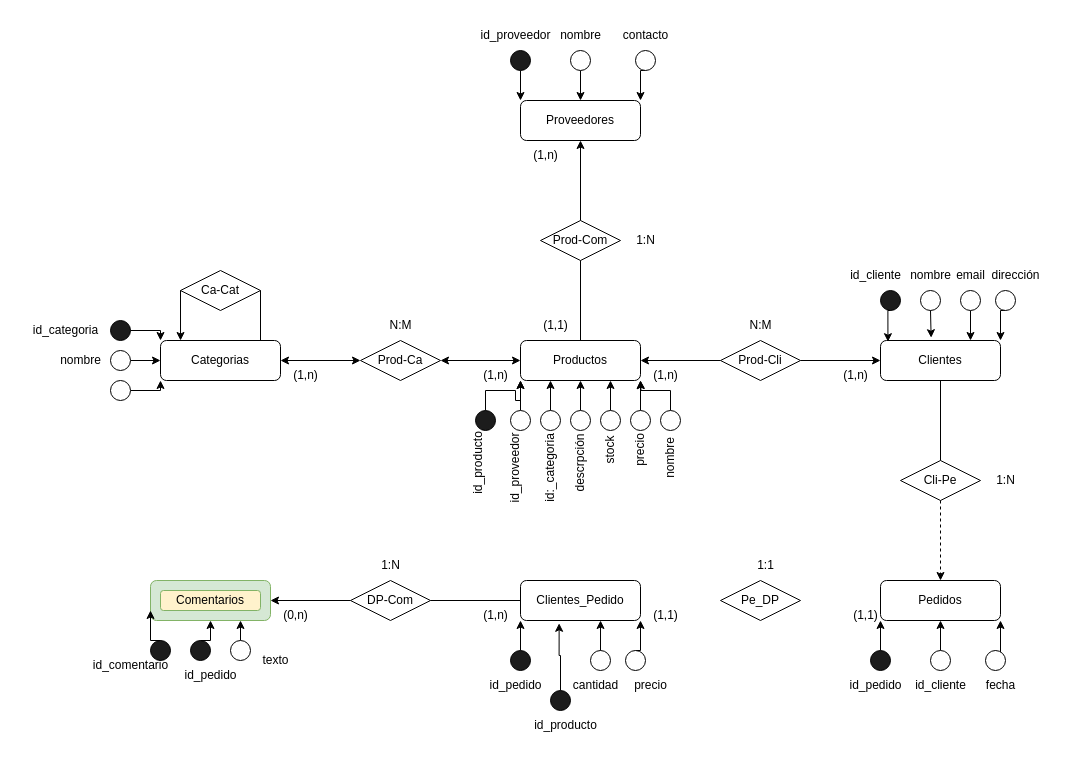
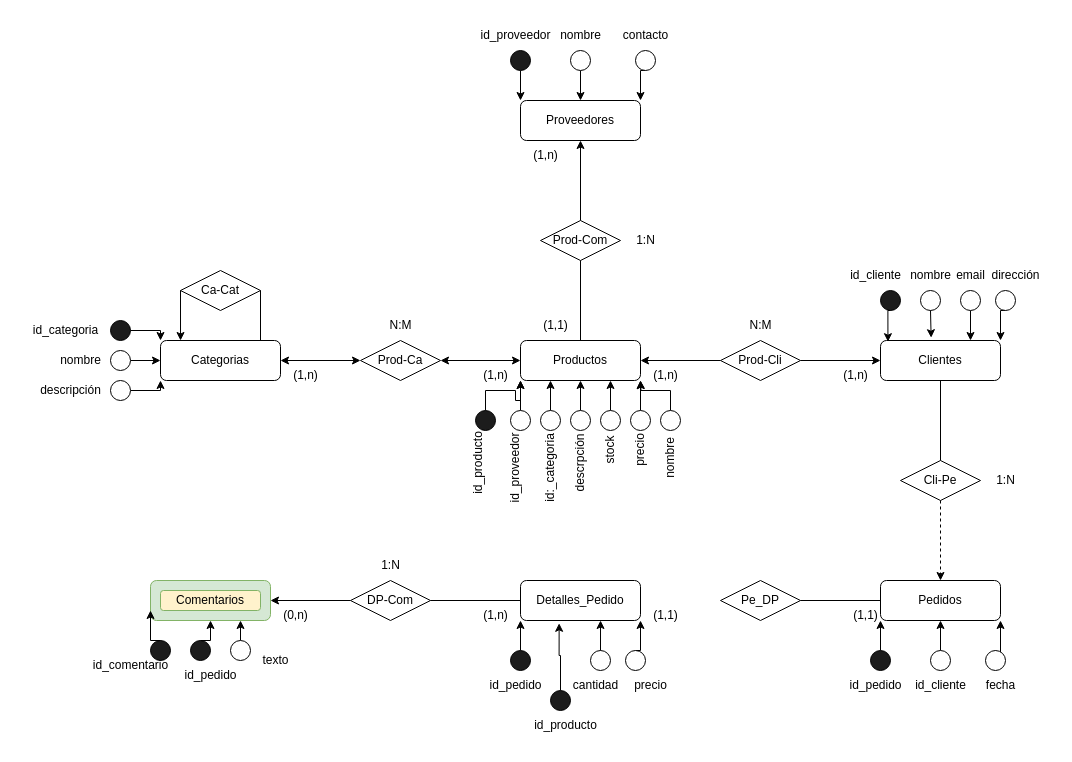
node "descripción": added
node "1:1": removed
node "Clientes_Pedido": label "Clientes_Pedido" -> "Detalles_Pedido"
edge "Pe_DP" -- "Pedidos": added
